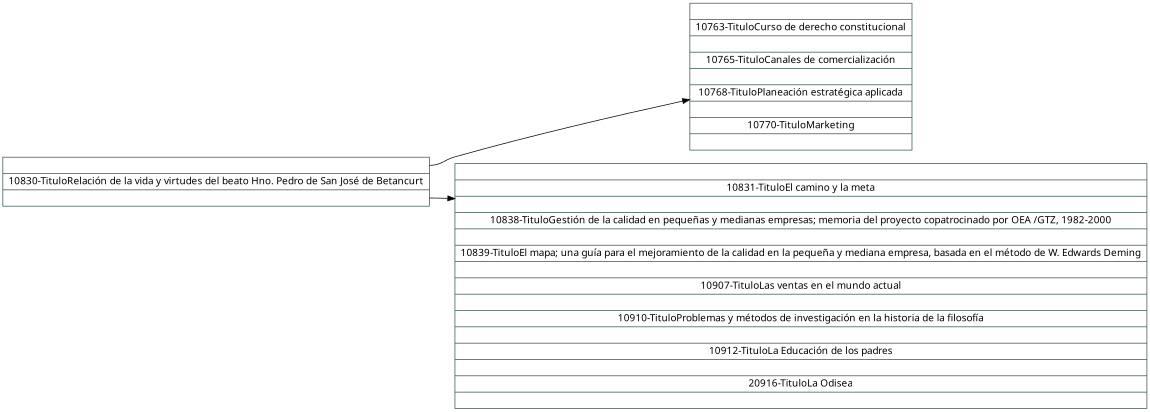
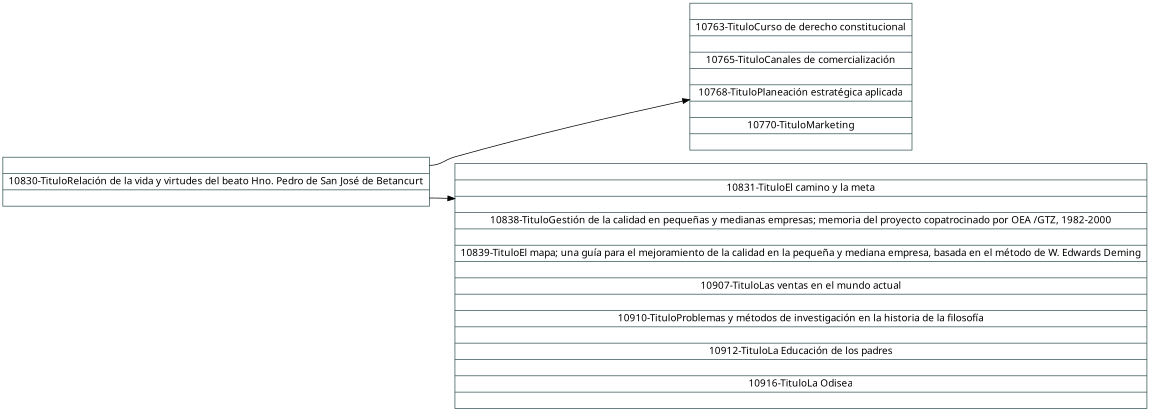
node "10831-TituloEl camino y la meta": text "20916-TituloLa Odisea" -> "10916-TituloLa Odisea"
